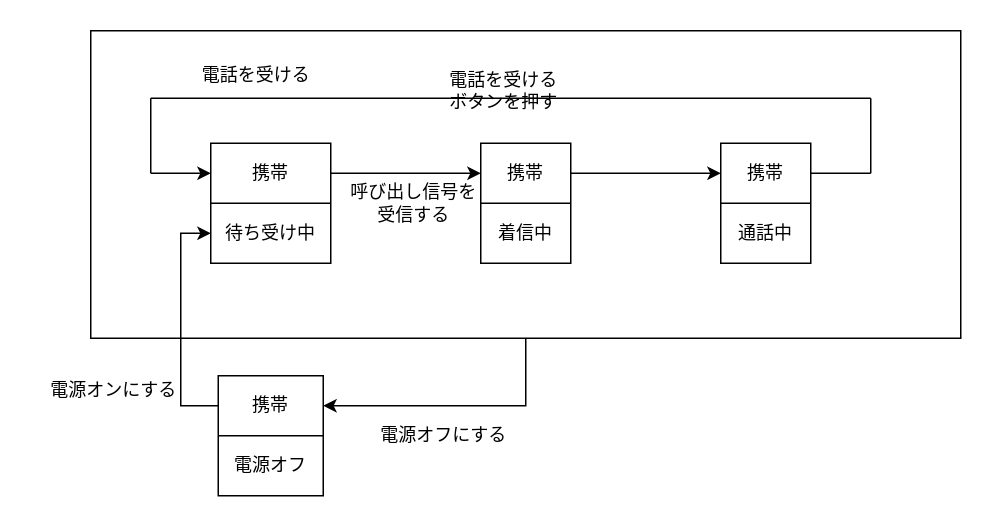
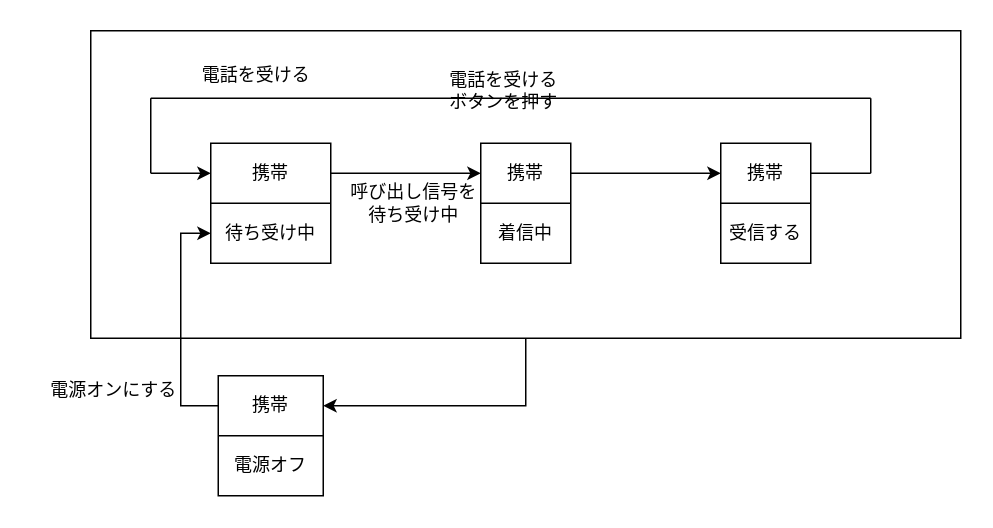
node "呼び出し信号を 受信する": label "呼び出し信号を 受信する" -> "呼び出し信号を 待ち受け中"
node "通話中": label "通話中" -> "受信する"
node "電源オフにする": removed
